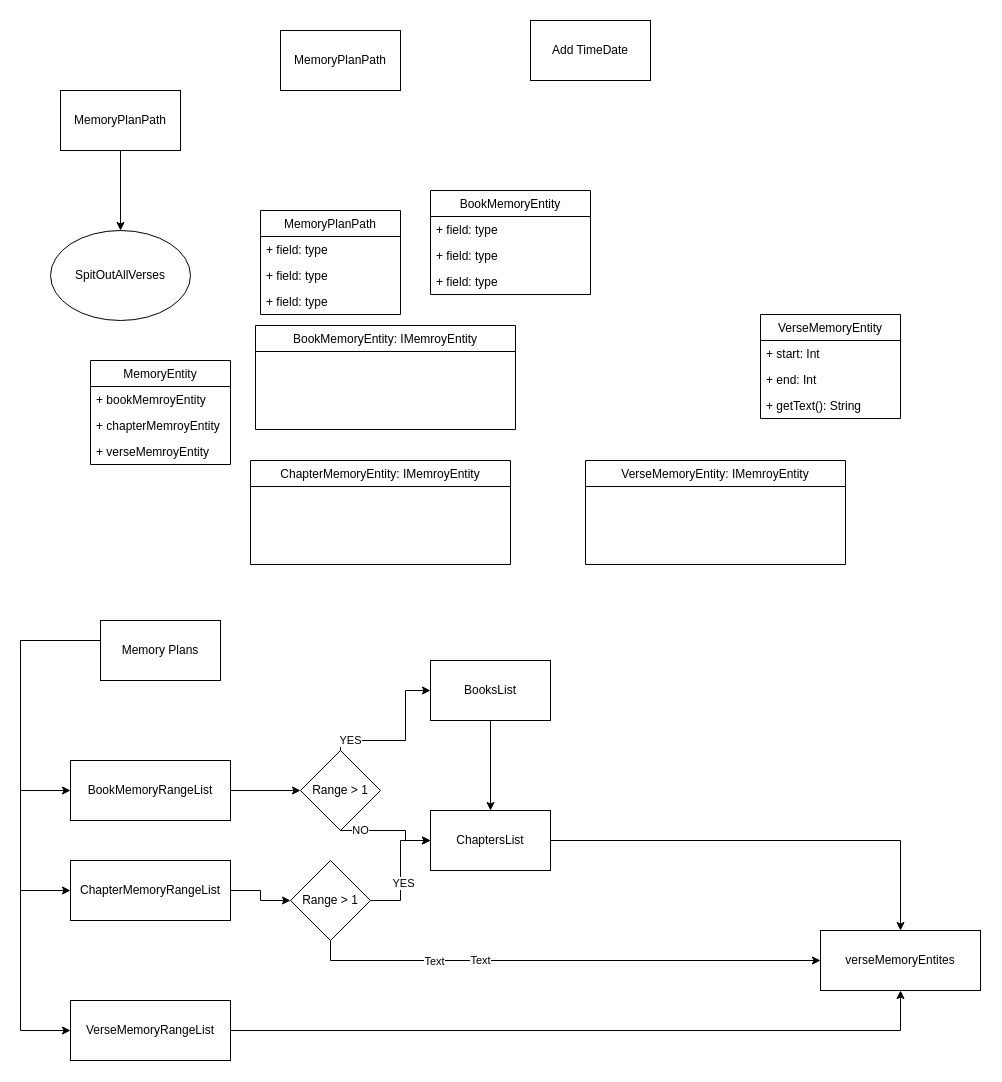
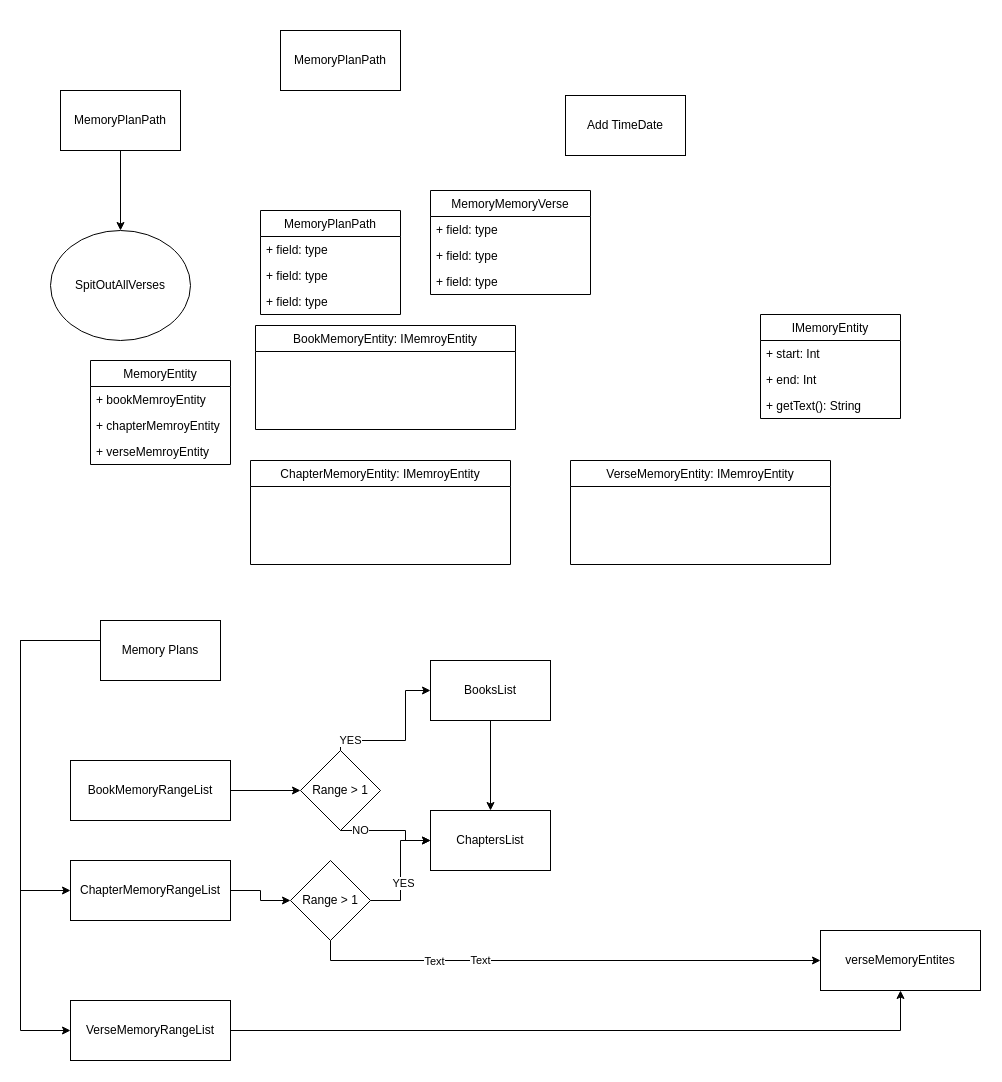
node "Add TimeDate": moved (591, 51) -> (626, 126)
node "BookMemoryEntity": label "BookMemoryEntity" -> "MemoryMemoryVerse"
node "SpitOutAllVerses": size 140x90 -> 140x110
node "VerseMemoryEntity": label "VerseMemoryEntity" -> "IMemoryEntity"
node "VerseMemoryEntity: IMemroyEntity": moved (716, 513) -> (701, 513)
edge "Memory Plans" -> "BookMemoryRangeList": removed
edge "ChaptersList" -> "verseMemoryEntites": removed
